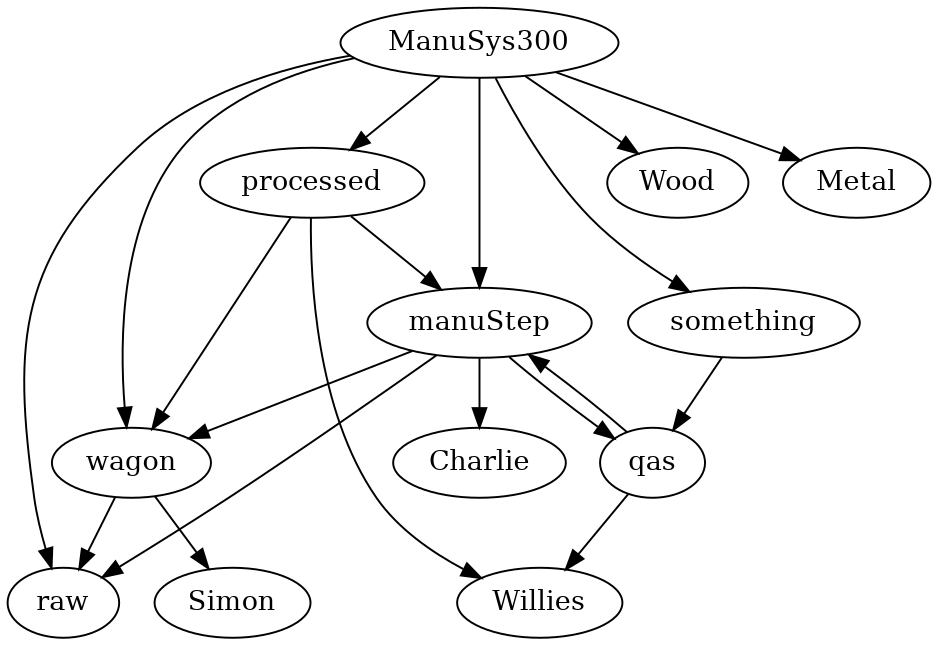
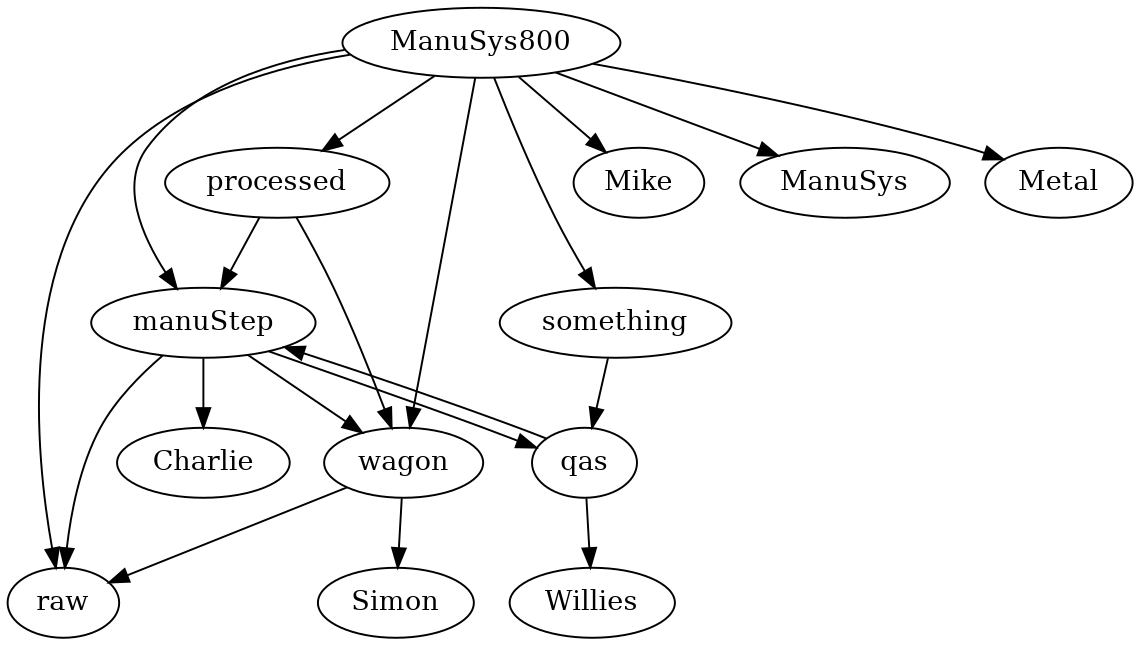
node "ManuSys300": label "ManuSys300" -> "ManuSys800"
node "Mike": added
node "Wood": label "Wood" -> "ManuSys"
edge "processed" -> "Willies": removed
